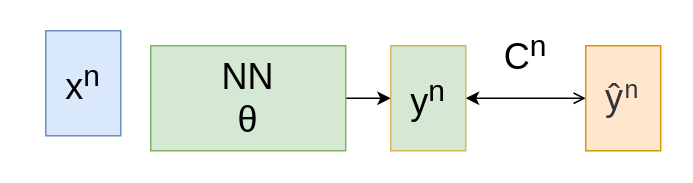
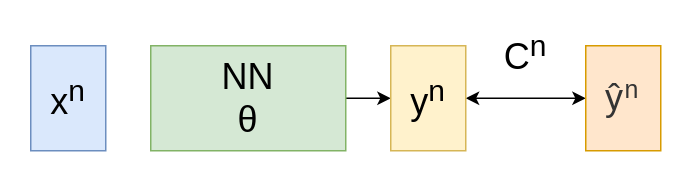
node "xn": moved (83, 83) -> (68, 98)
node "yn": fillcolor #d5e8d4 -> #fff2cc
edge "yn" -- "ŷn": arrowhead open -> classic
